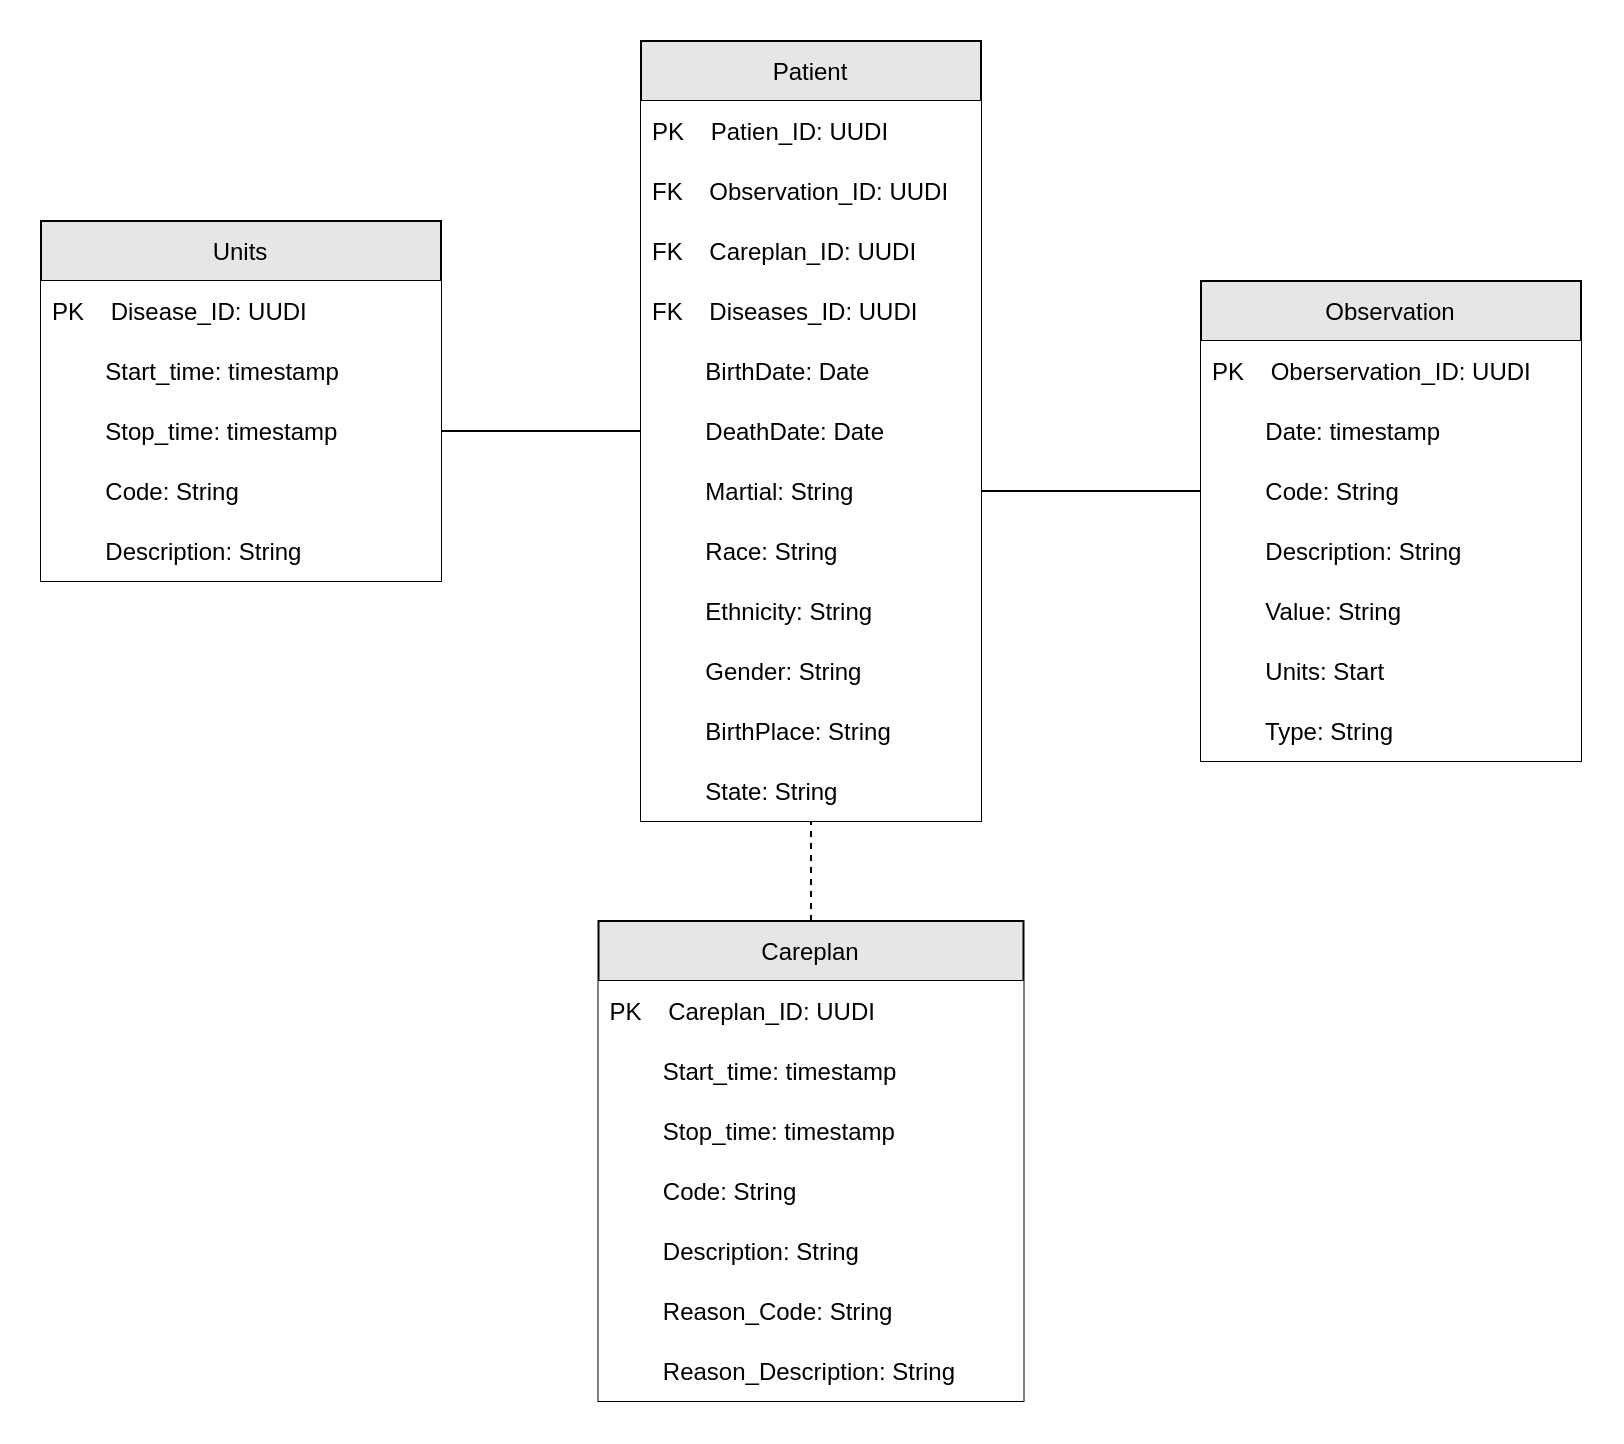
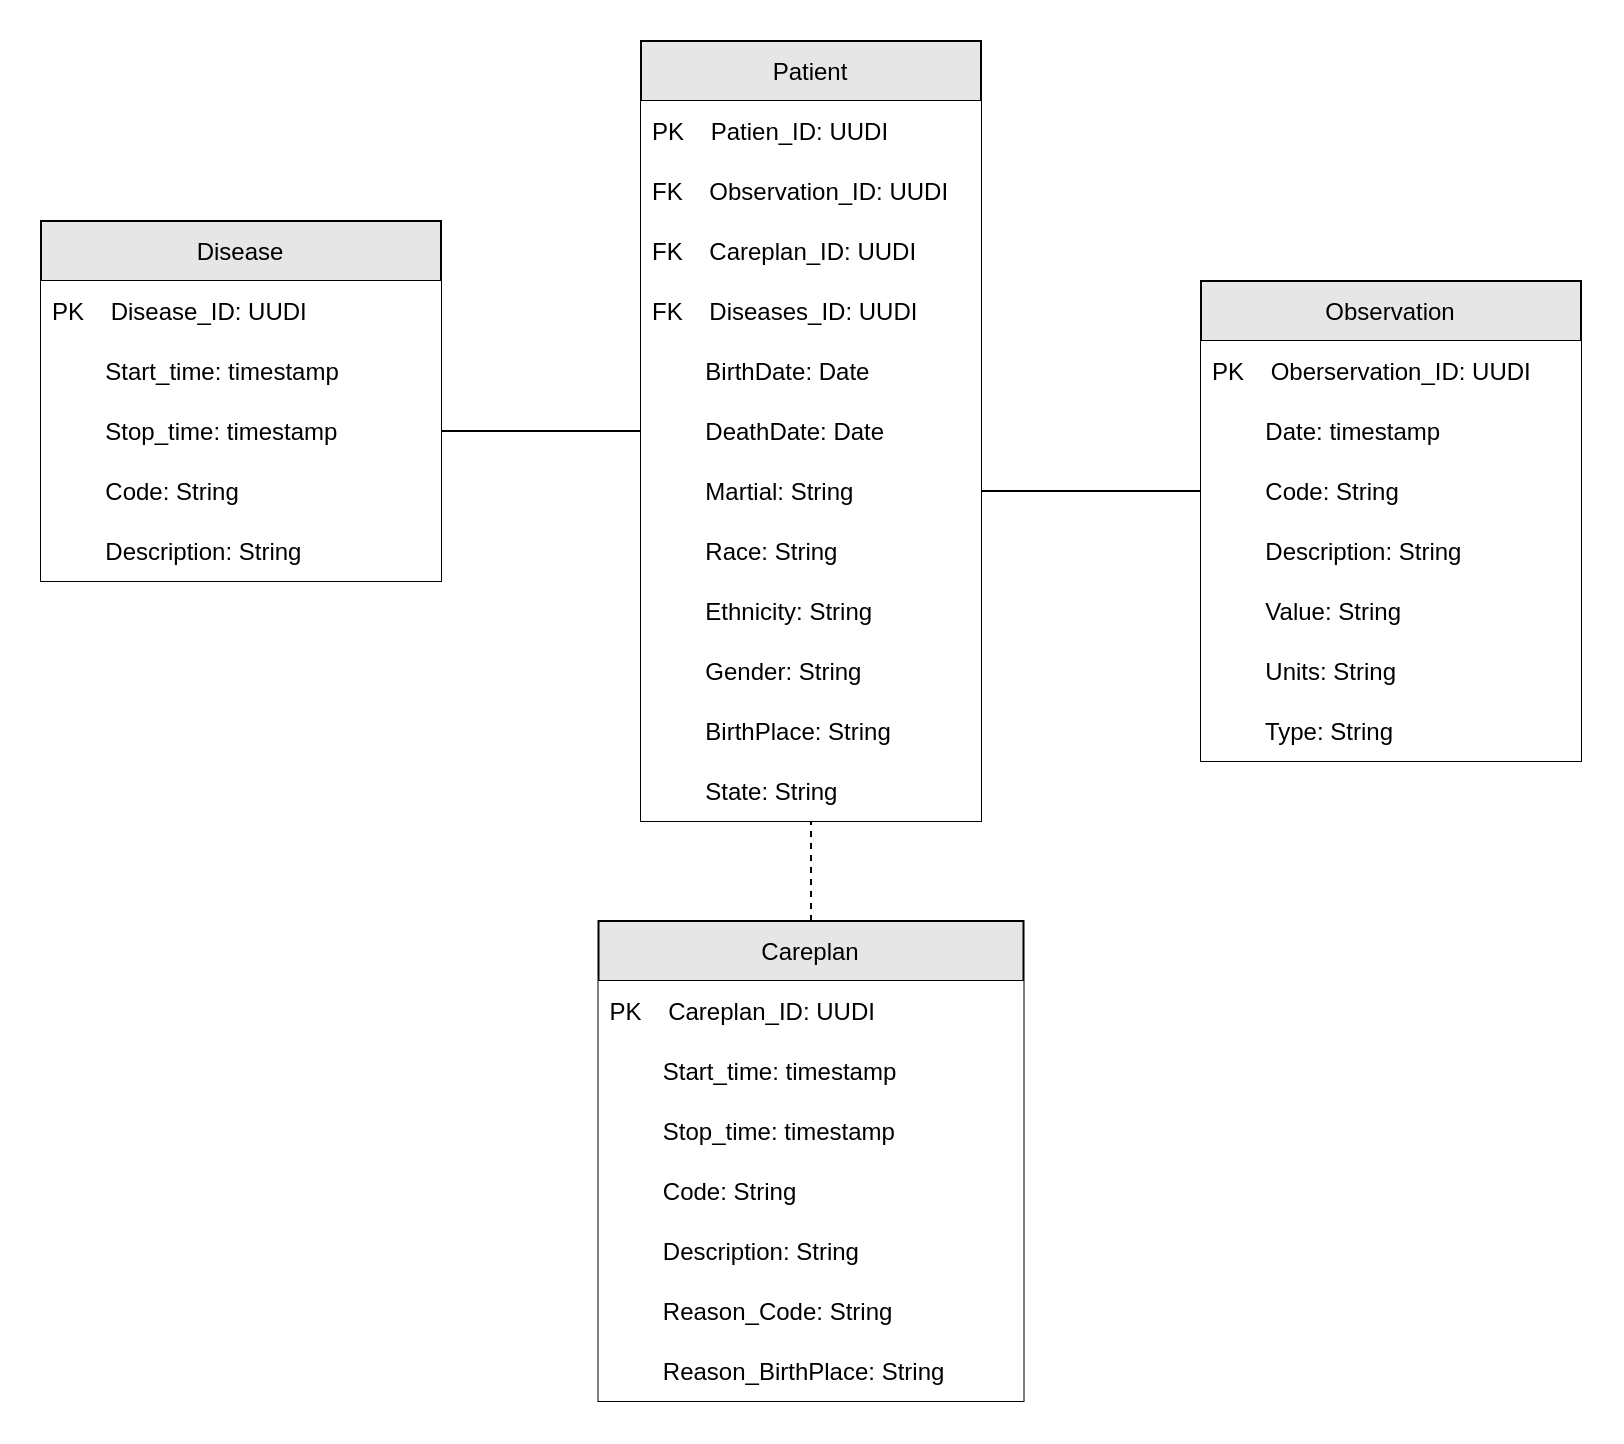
node "Units": label "Units" -> "Disease"
node "Units: Start": label "Units: Start" -> "Units: String"
node "Reason_Description: String": label "Reason_Description: String" -> "Reason_BirthPlace: String"
